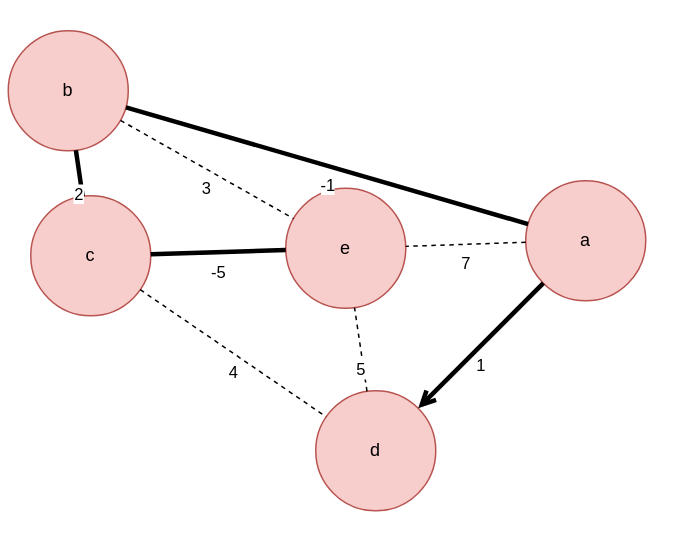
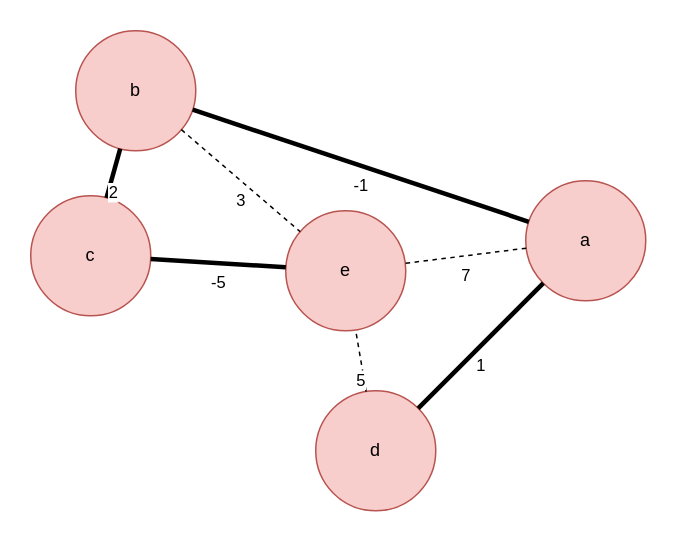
node "b": moved (68, 91) -> (136, 91)
node "e": moved (346, 248) -> (346, 271)
edge "c" -- "d": removed, label "4"
edge "a" -> "d": arrowhead open -> none
